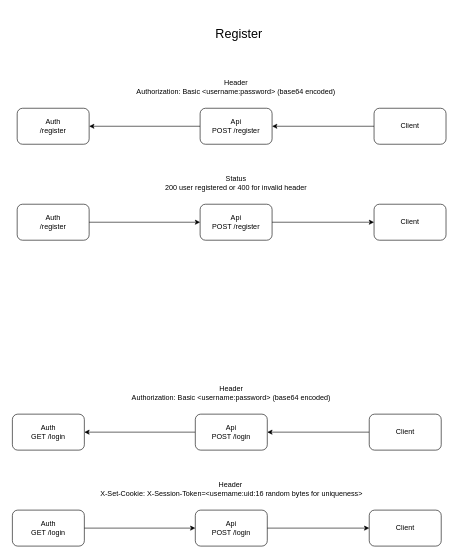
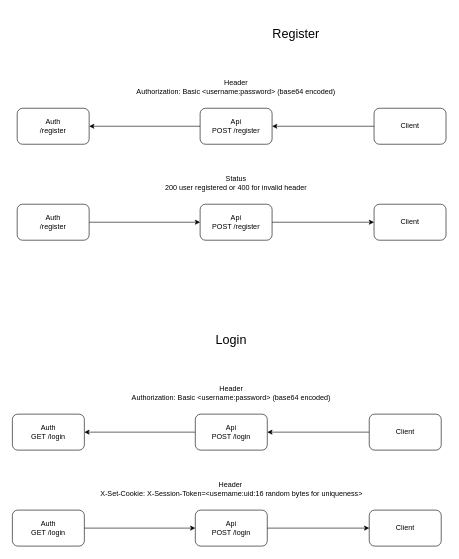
node "Register": moved (239, 33) -> (296, 33)
node "Login": added
